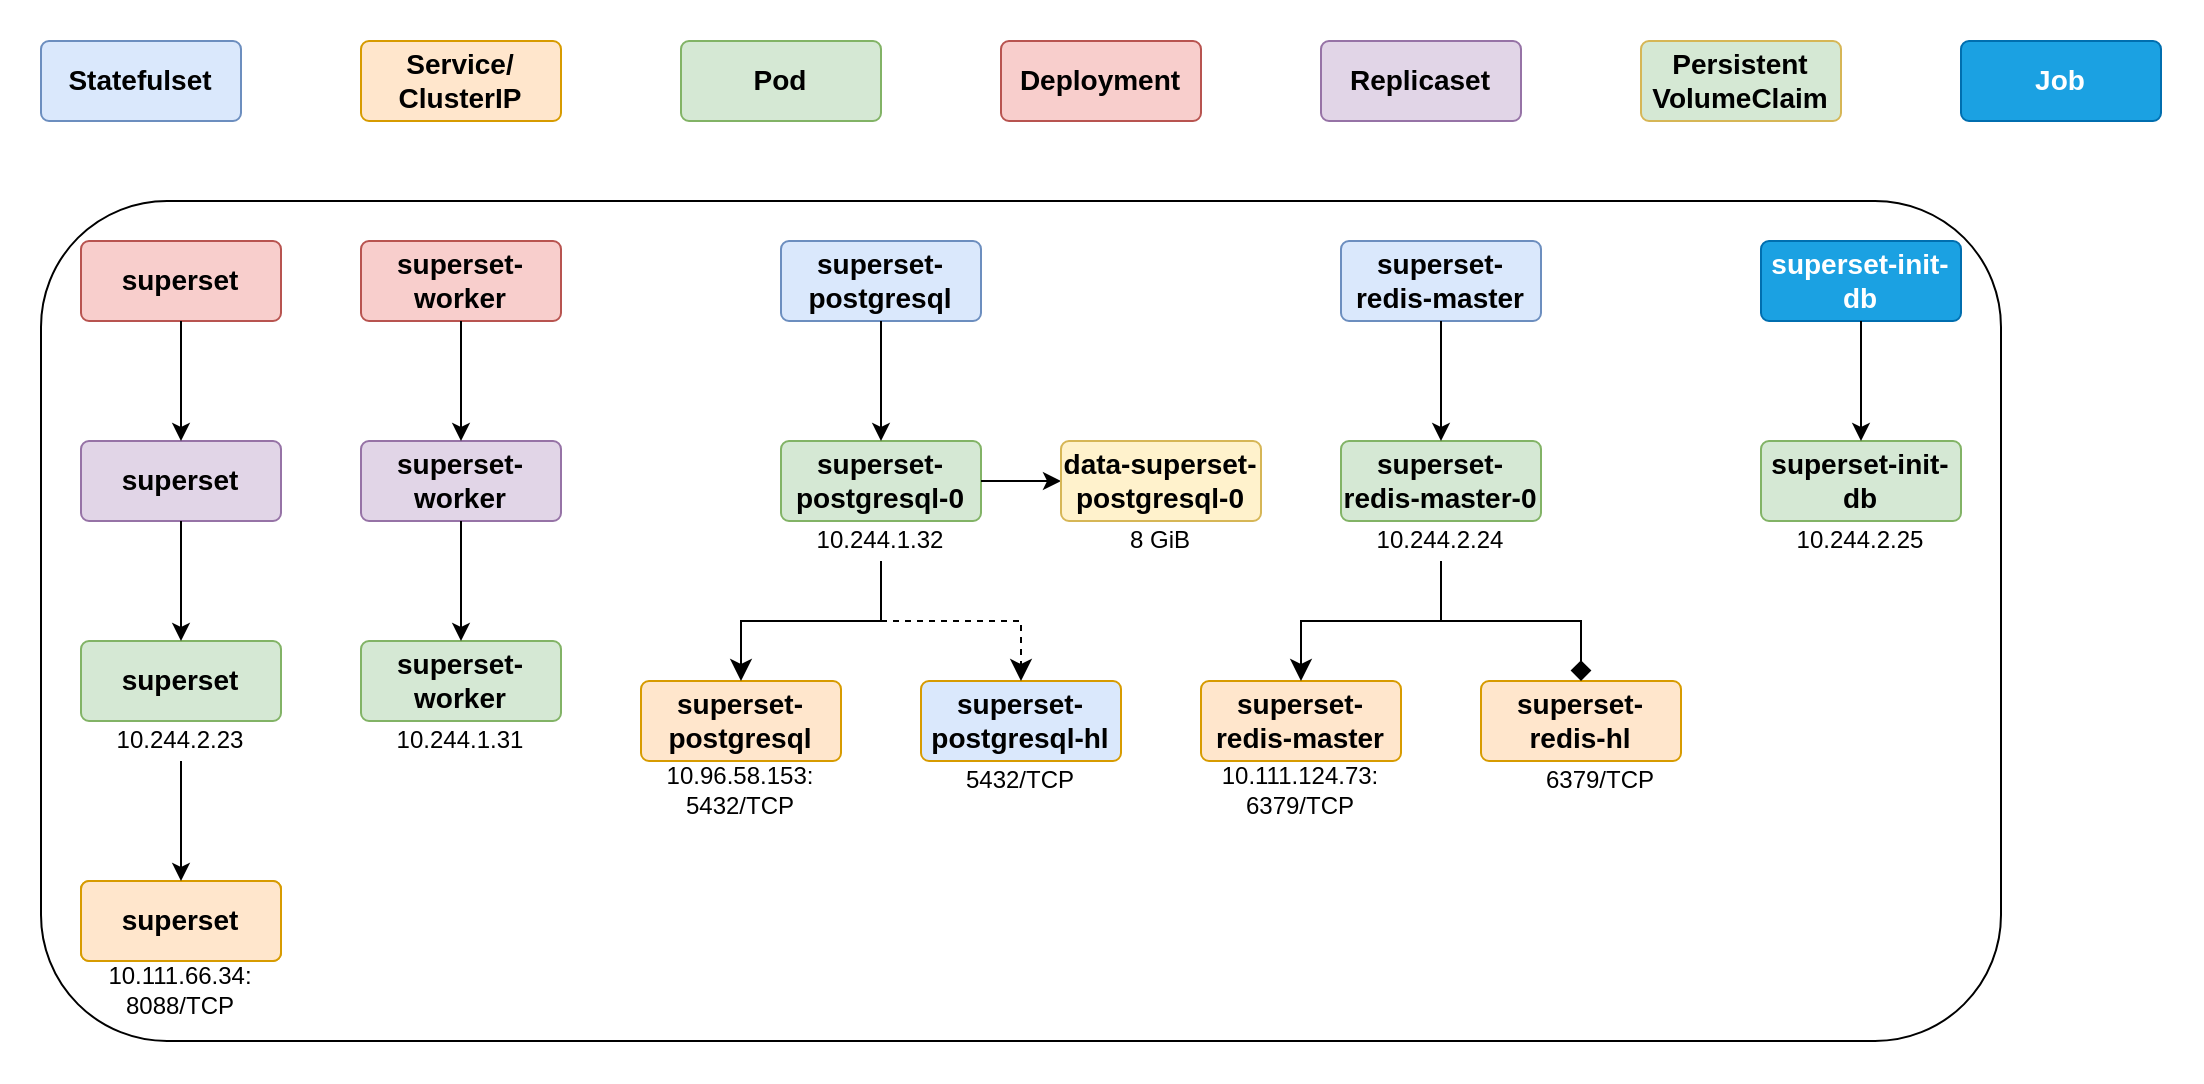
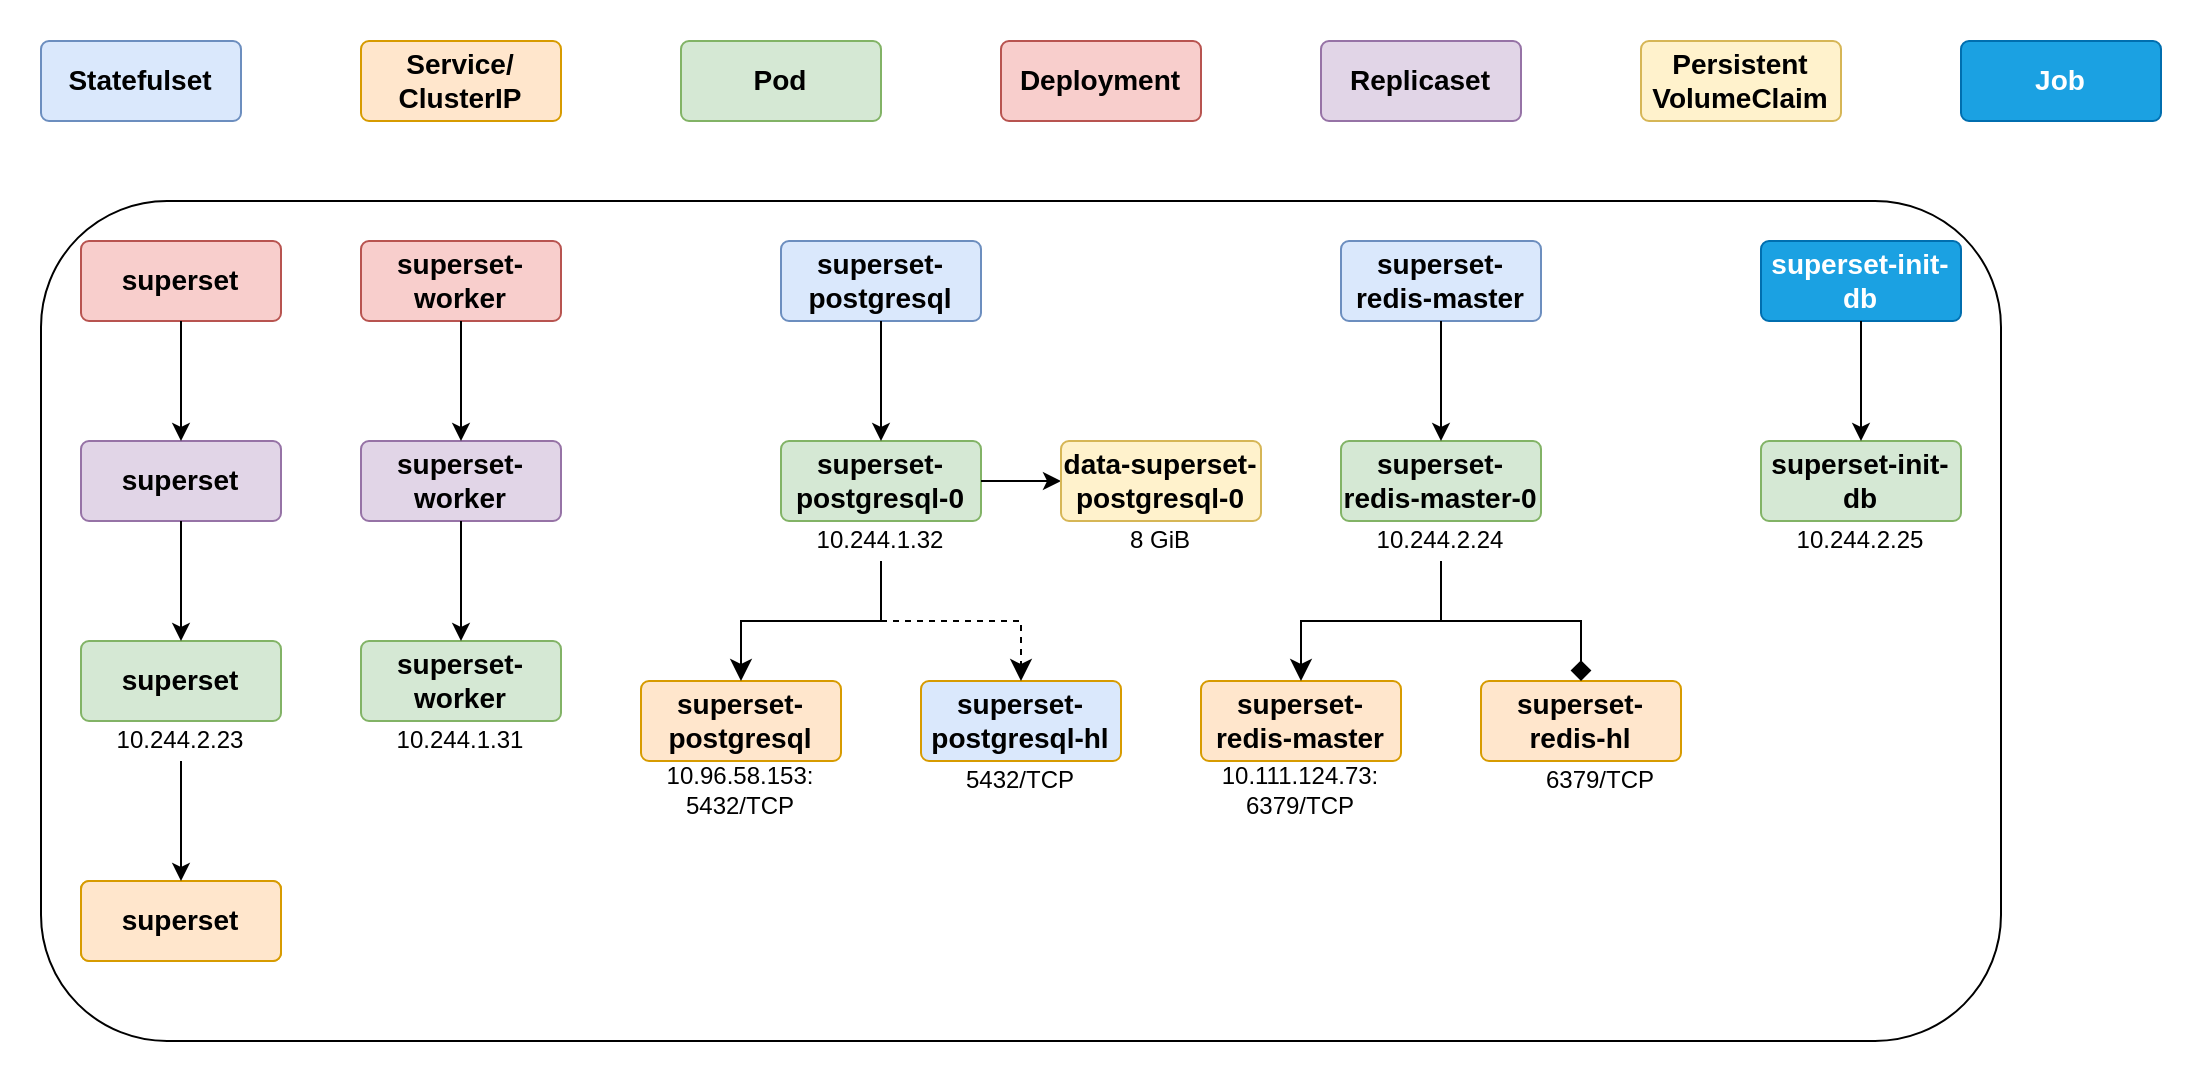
node "Persistent VolumeClaim": fillcolor #d5e8d4 -> #fff2cc
node "10.111.66.34: 8088/TCP": removed
